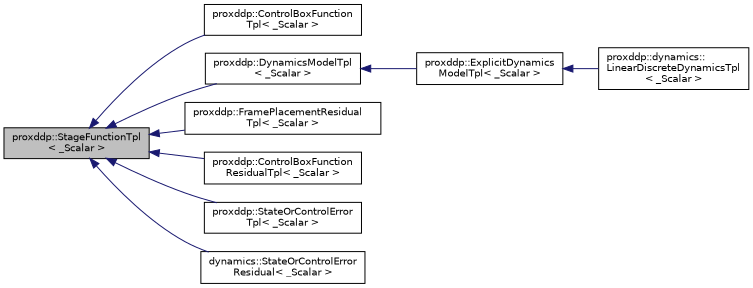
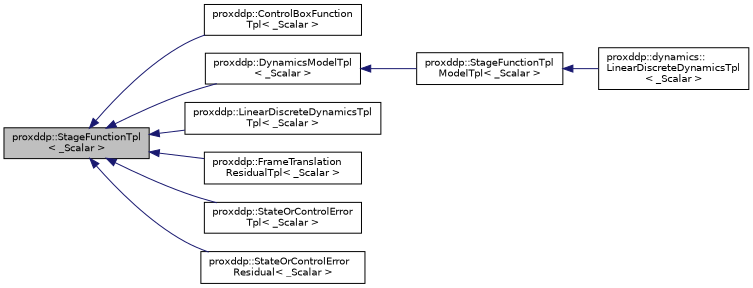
node "proxddp::ExplicitDynamics ModelTpl< _Scalar >": label "proxddp::ExplicitDynamics ModelTpl< _Scalar >" -> "proxddp::StageFunctionTpl ModelTpl< _Scalar >"
node "proxddp::FramePlacementResidual Tpl< _Scalar >": label "proxddp::FramePlacementResidual Tpl< _Scalar >" -> "proxddp::LinearDiscreteDynamicsTpl Tpl< _Scalar >"
node "proxddp::ControlBoxFunction ResidualTpl< _Scalar >": label "proxddp::ControlBoxFunction ResidualTpl< _Scalar >" -> "proxddp::FrameTranslation ResidualTpl< _Scalar >"
node "dynamics::StateOrControlError Residual< _Scalar >": label "dynamics::StateOrControlError Residual< _Scalar >" -> "proxddp::StateOrControlError Residual< _Scalar >"
